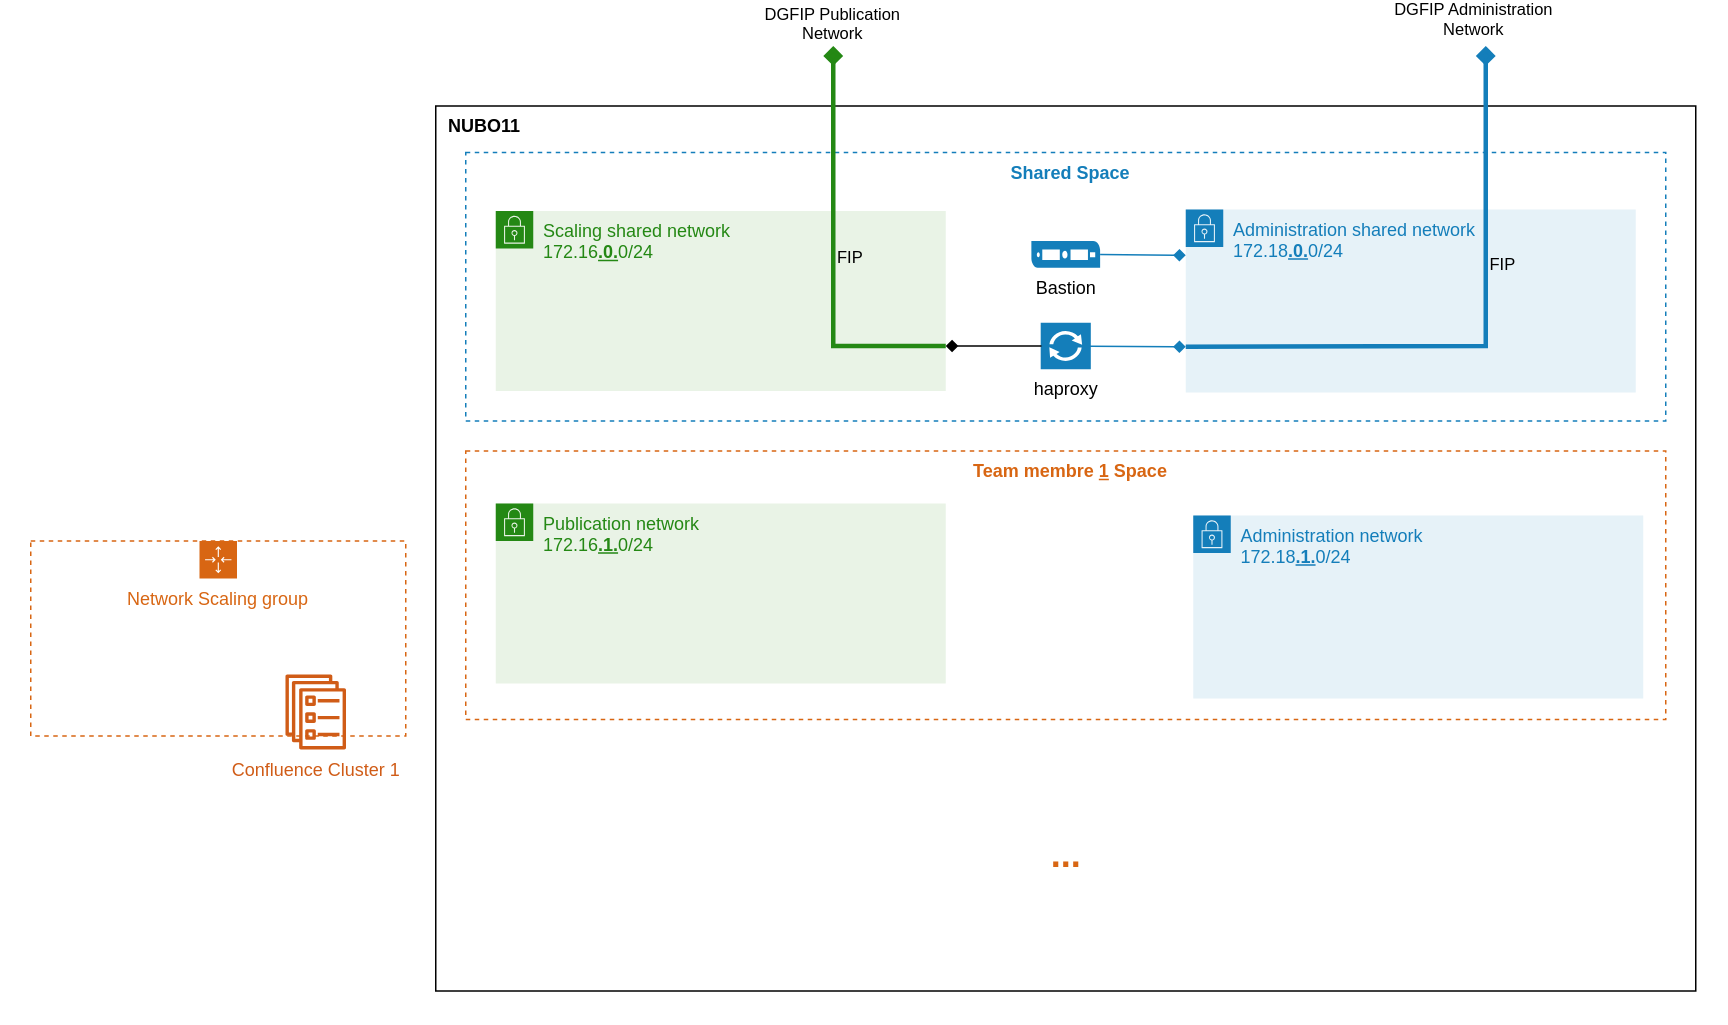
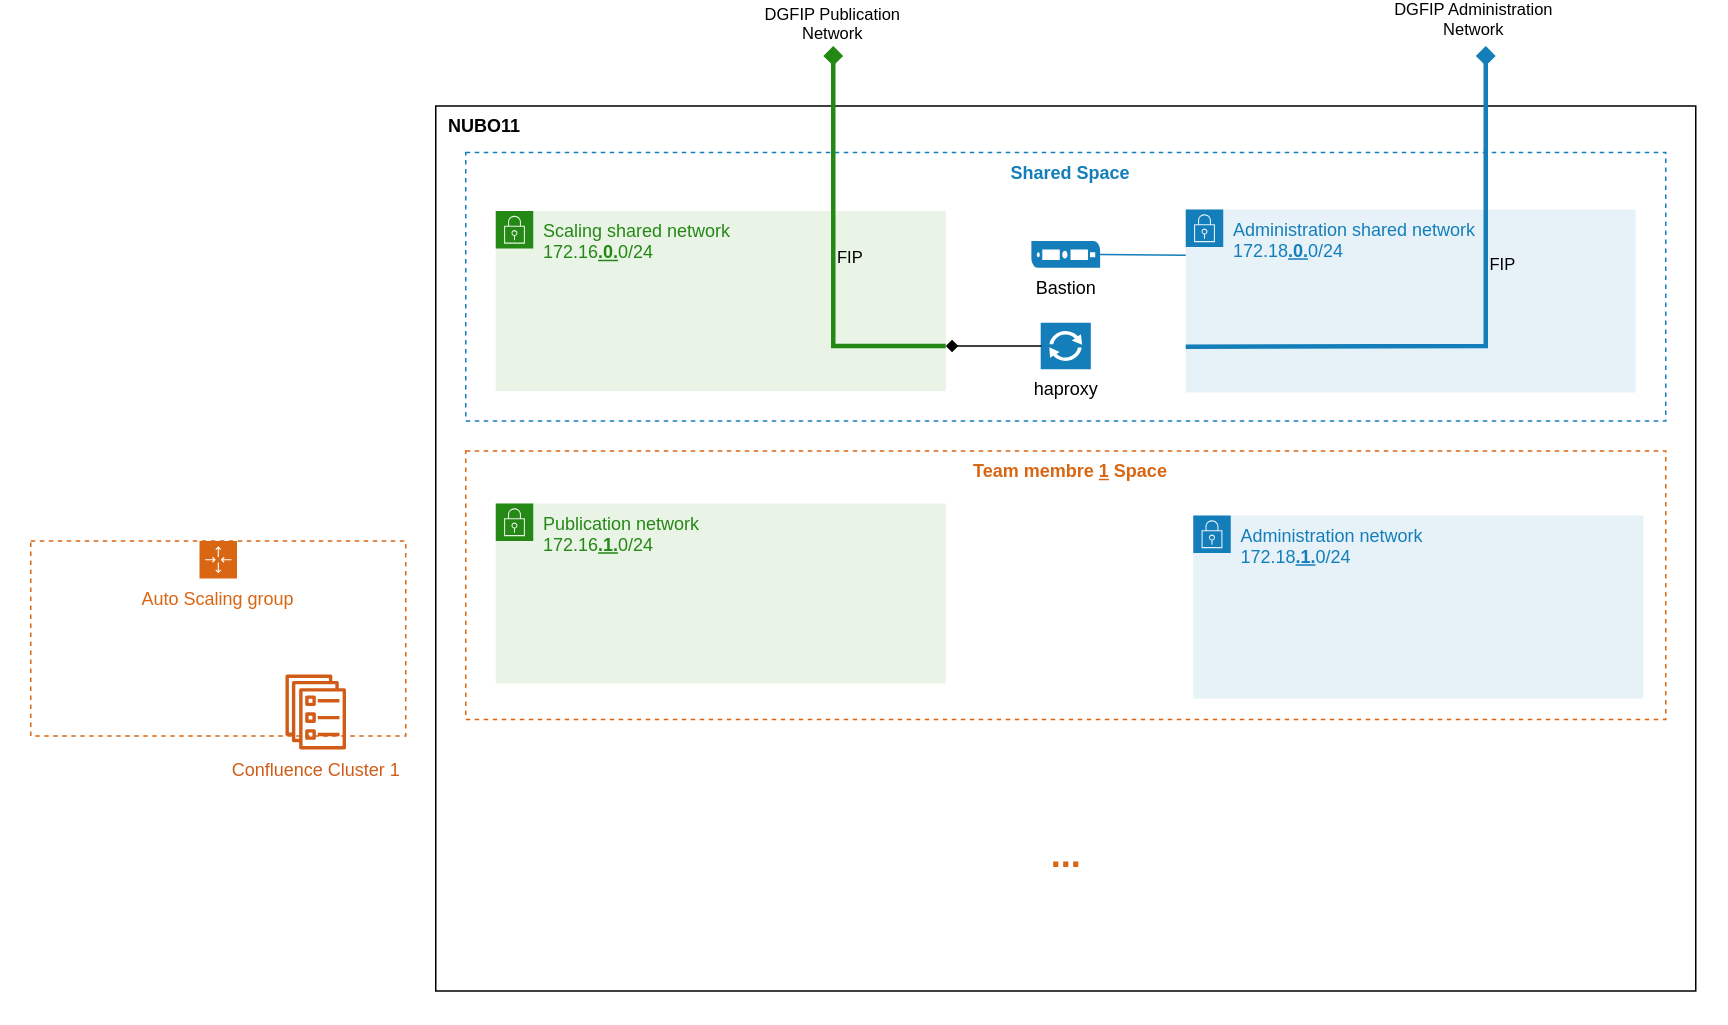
edge "Bastion" -> "Administration shared network 172.18.0.0/24": arrowhead diamond -> none
edge "haproxy" -> "Administration shared network 172.18.0.0/24": removed
node "Network Scaling group": label "Network Scaling group" -> "Auto Scaling group"
